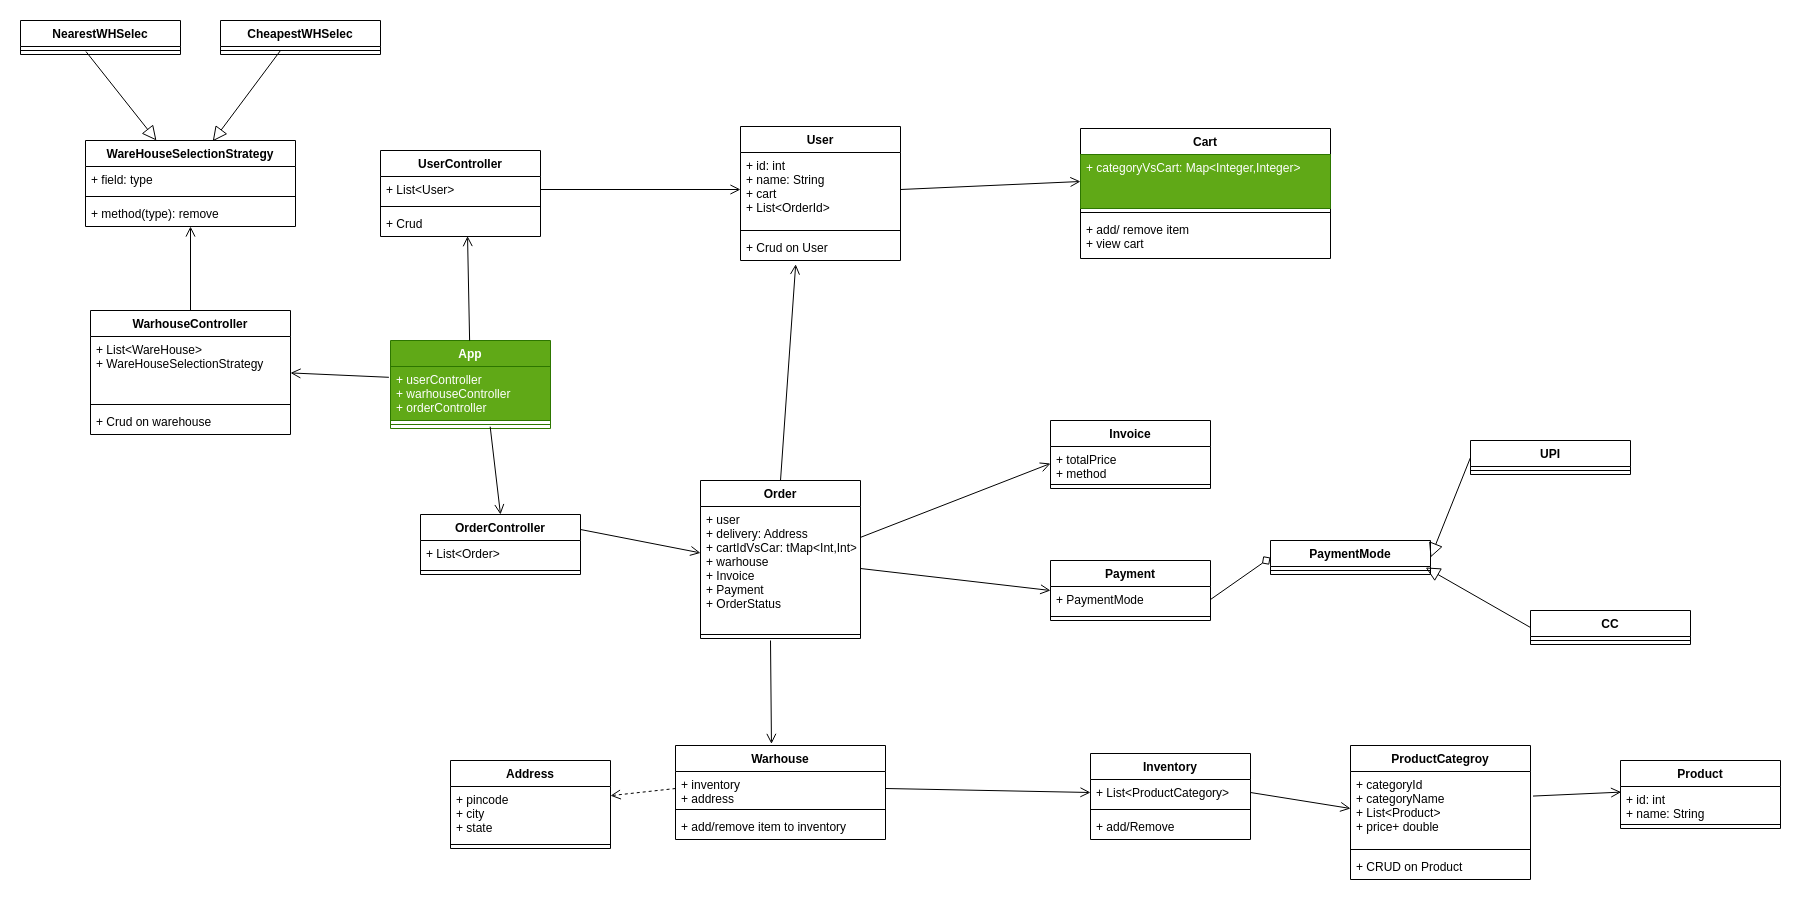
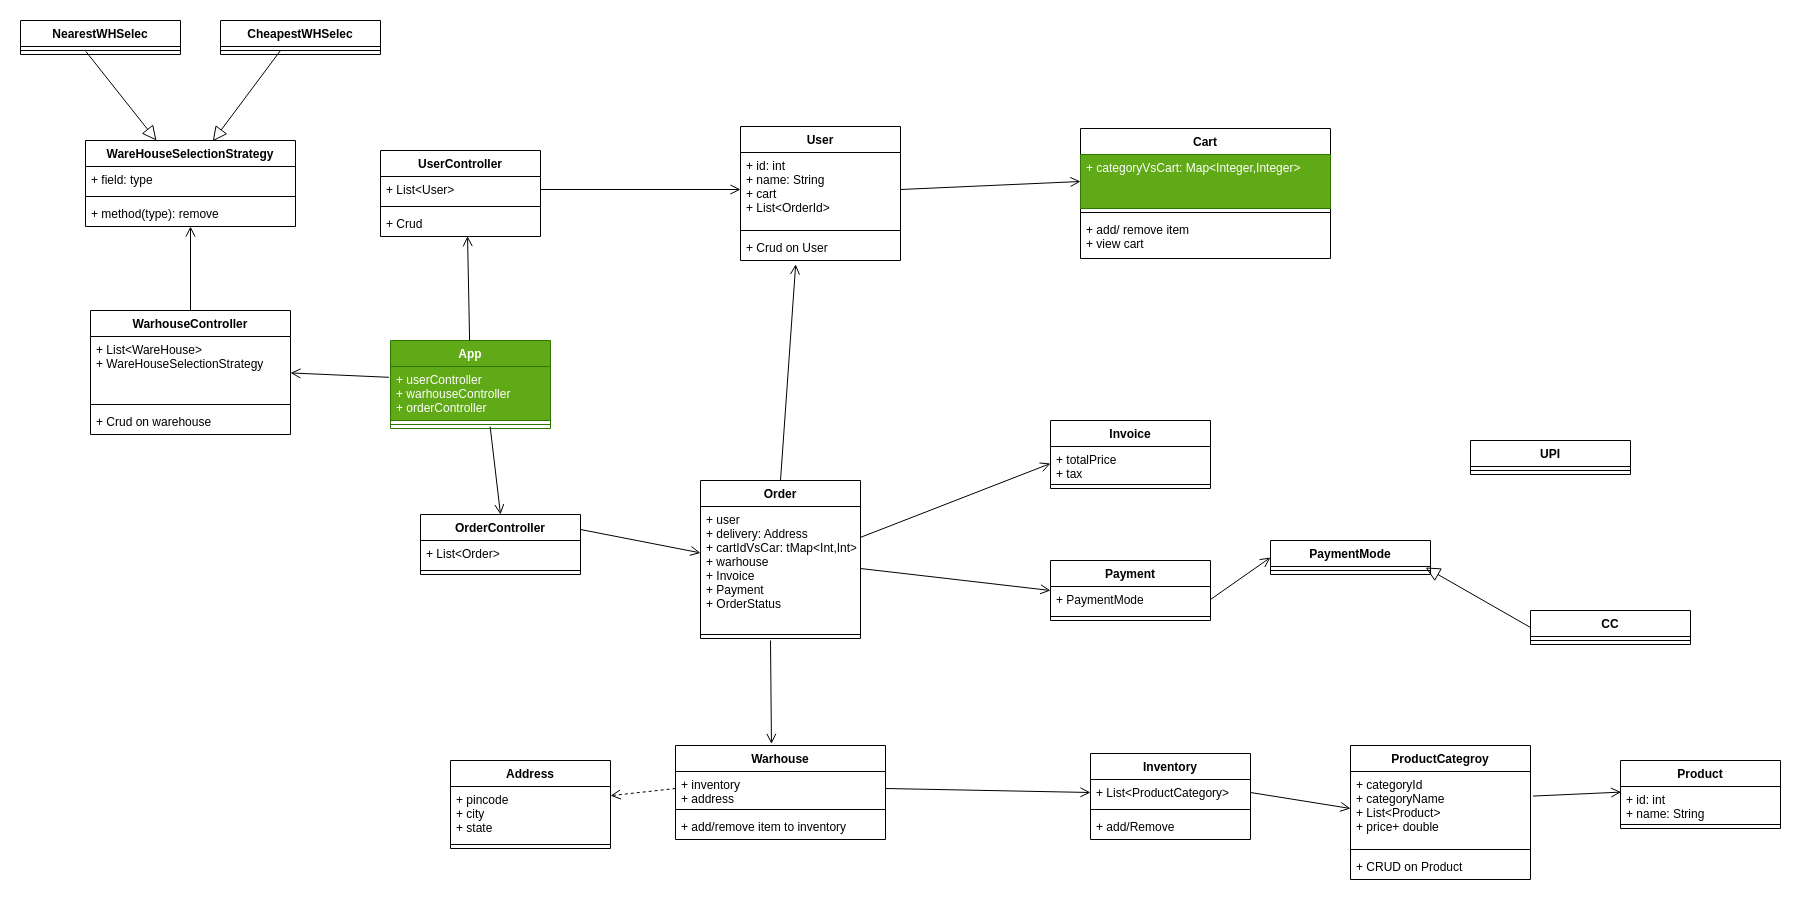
node "+ totalPrice + method": label "+ totalPrice + method" -> "+ totalPrice + tax"
edge "UPI" -> "PaymentMode": removed
edge "+ PaymentMode" -> "PaymentMode": arrowhead diamond -> open
